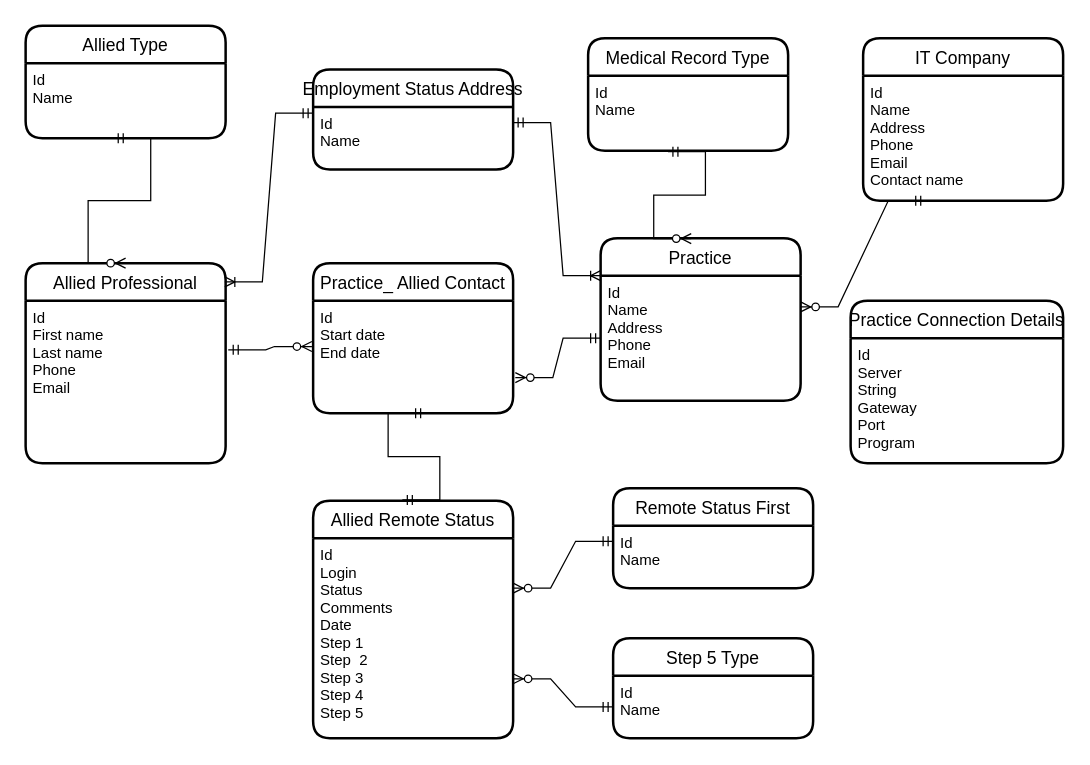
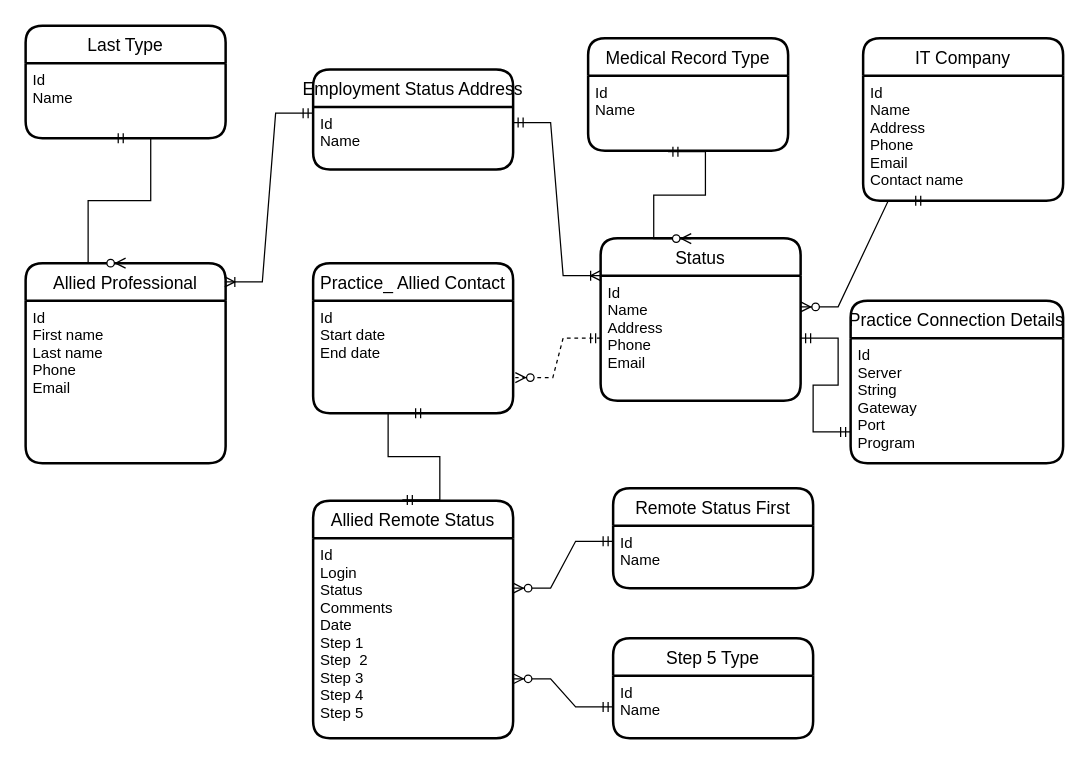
node "Allied Type": label "Allied Type" -> "Last Type"
node "Practice": label "Practice" -> "Status"
edge "Id Start date End date" -- "Id First name Last name Phone Email": removed
edge "Id Name Address Phone Email" -- "Id Start date End date": style solid -> dashed
edge "Id Name Address Phone Email" -- "Id Server String Gateway Port Program": added
